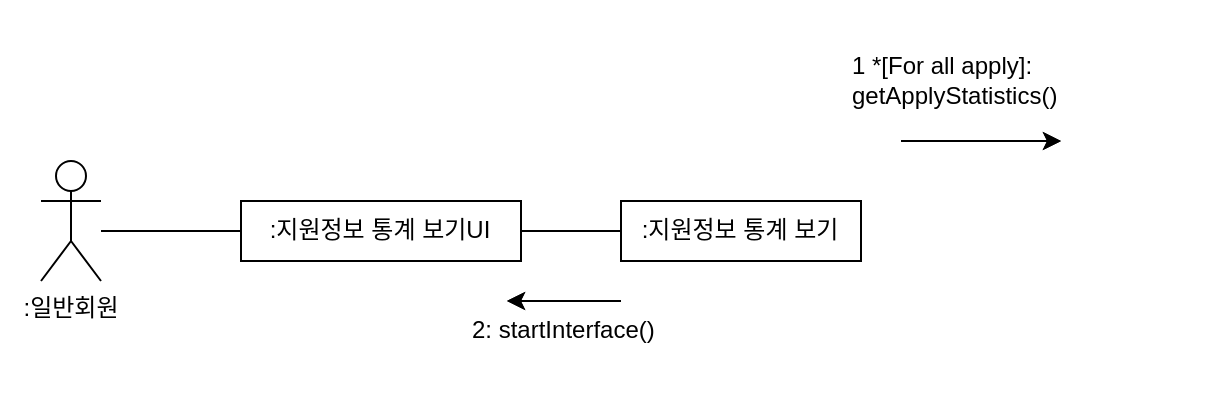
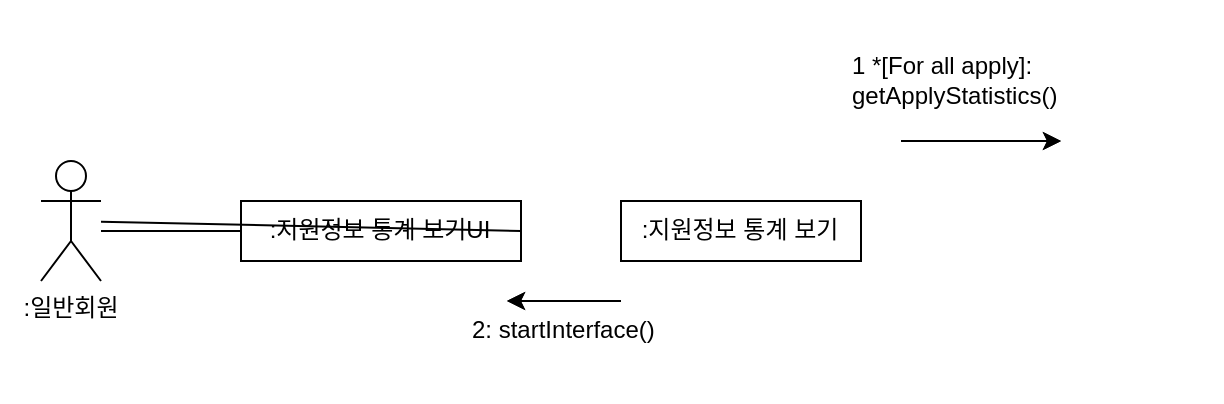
edge ":지원정보 통계 보기UI" -- ":지원정보 통계 보기": now ":지원정보 통계 보기UI" -- ":일반회원"
